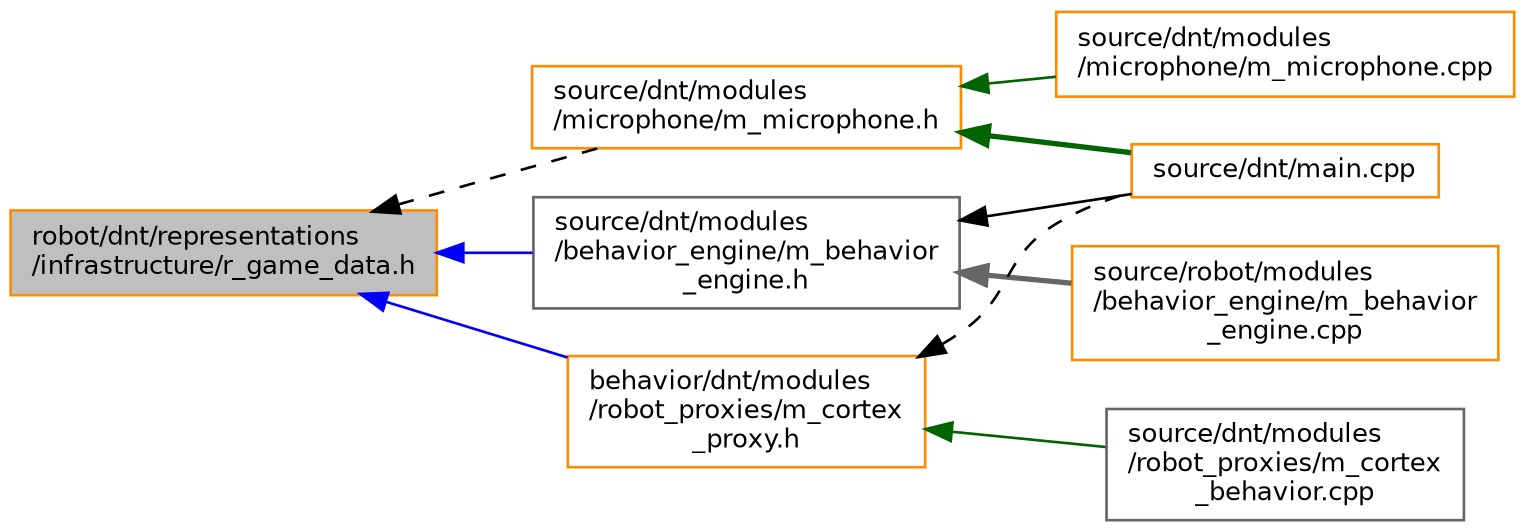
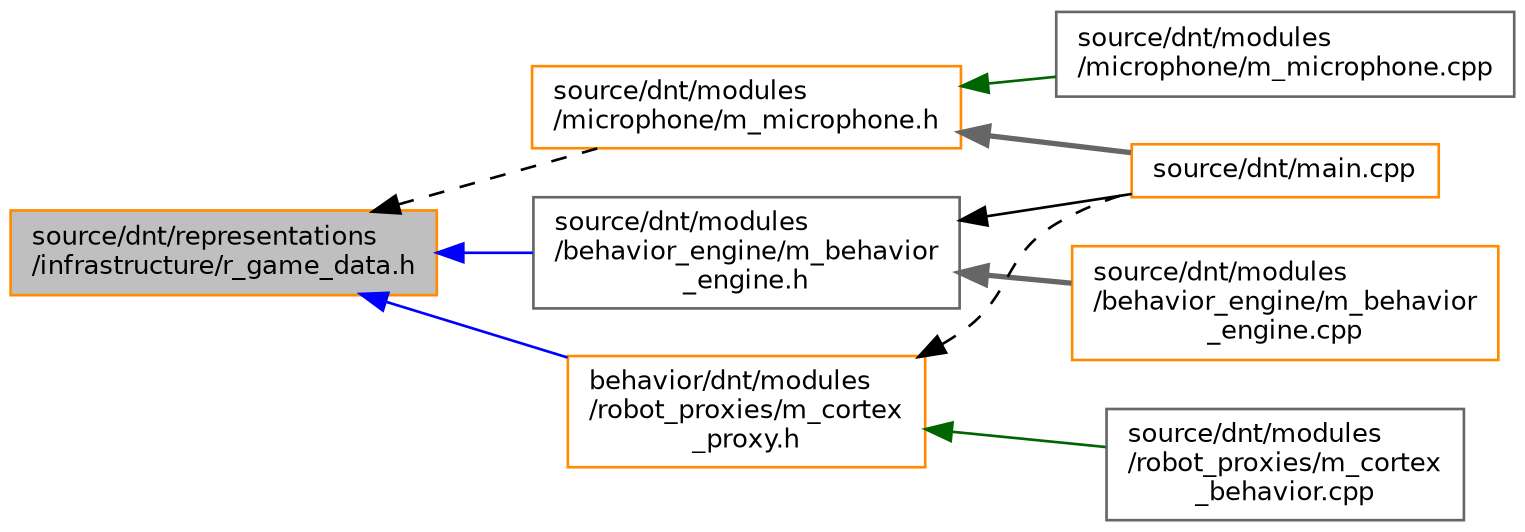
node "source/dnt/modules /microphone/m_microphone.cpp": color darkorange -> gray40
edge "source/dnt/main.cpp" -> "source/dnt/modules /microphone/m_microphone.h": color darkgreen -> gray40
node "robot/dnt/representations /infrastructure/r_game_data.h": label "robot/dnt/representations /infrastructure/r_game_data.h" -> "source/dnt/representations /infrastructure/r_game_data.h"
node "source/robot/modules /behavior_engine/m_behavior _engine.cpp": label "source/robot/modules /behavior_engine/m_behavior _engine.cpp" -> "source/dnt/modules /behavior_engine/m_behavior _engine.cpp"
